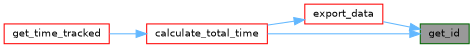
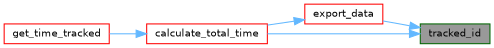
node "get_id": label "get_id" -> "tracked_id"
